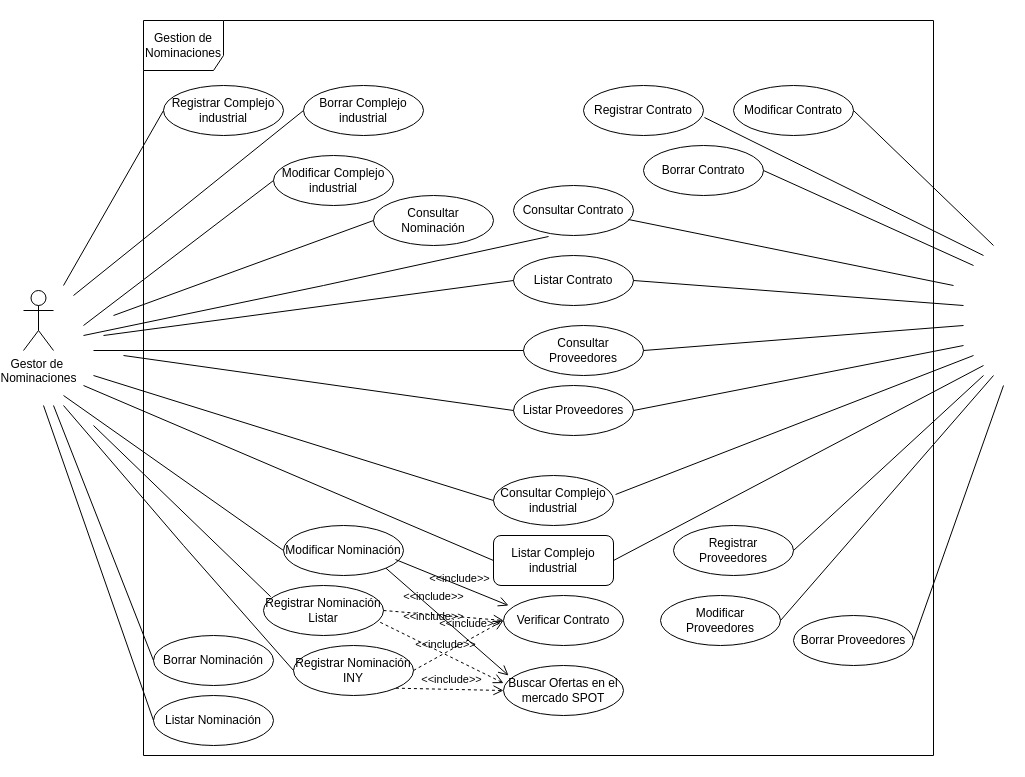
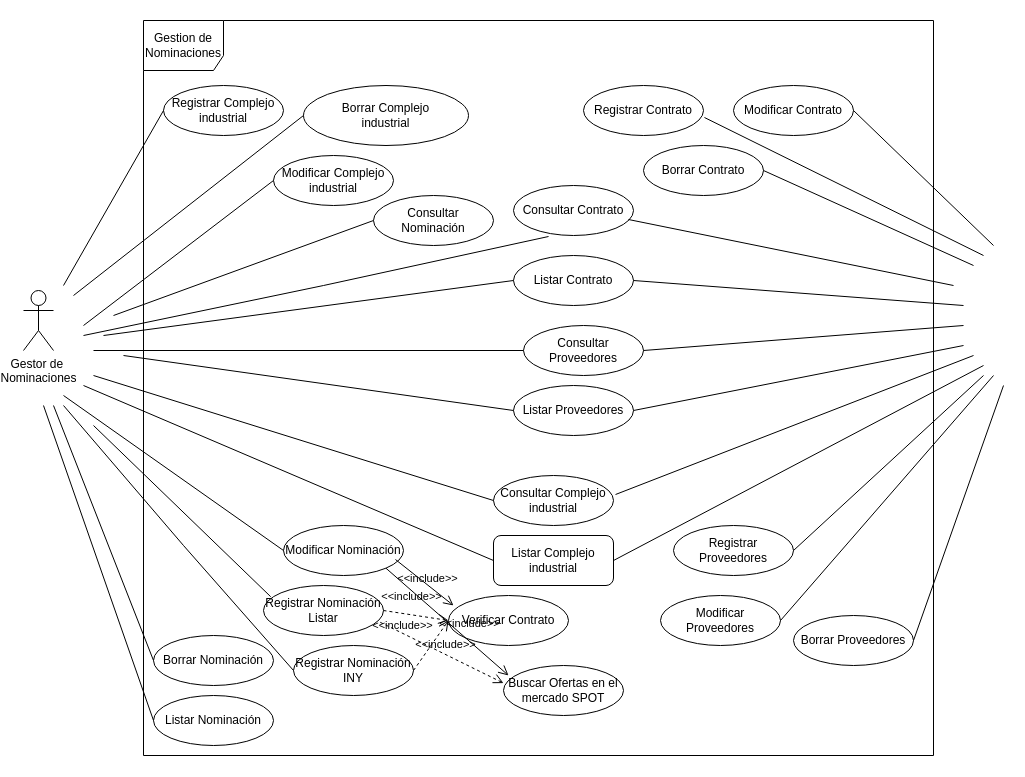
node "Borrar Complejo industrial": size 120x50 -> 165x60
node "Verificar Contrato": moved (564, 621) -> (509, 621)
edge "Registrar Nominación INY" -> "Buscar Ofertas en el mercado SPOT": removed, label "<<include>>"
